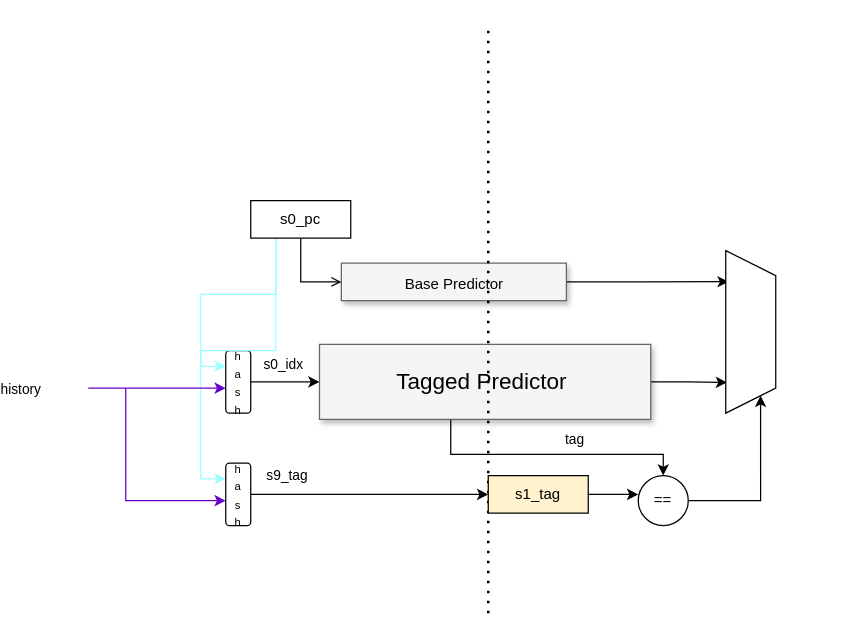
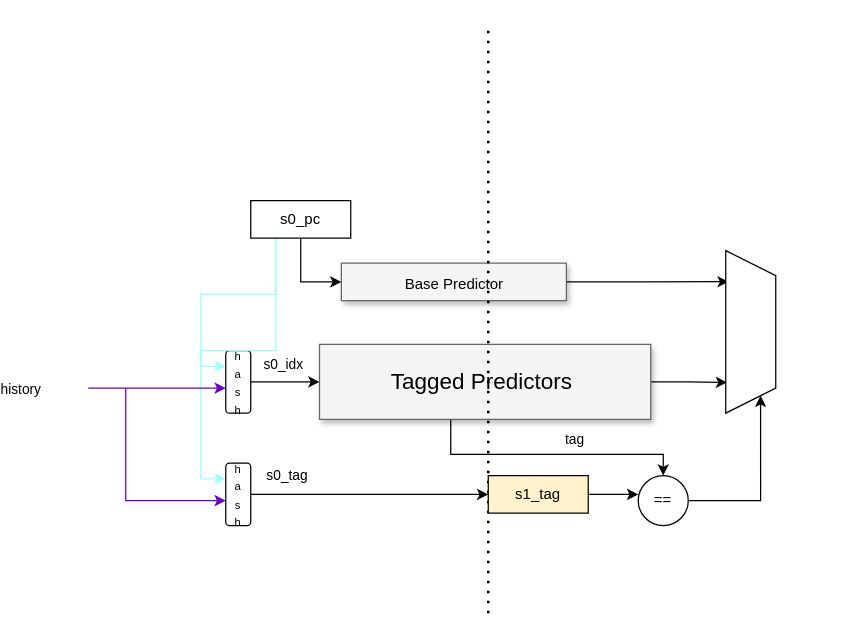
edge "s0_pc" -> "Base Predictor": arrowhead open -> classic
node "Tagged Predictor": label "Tagged Predictor" -> "Tagged Predictors"
node "s9_tag": label "s9_tag" -> "s0_tag"
